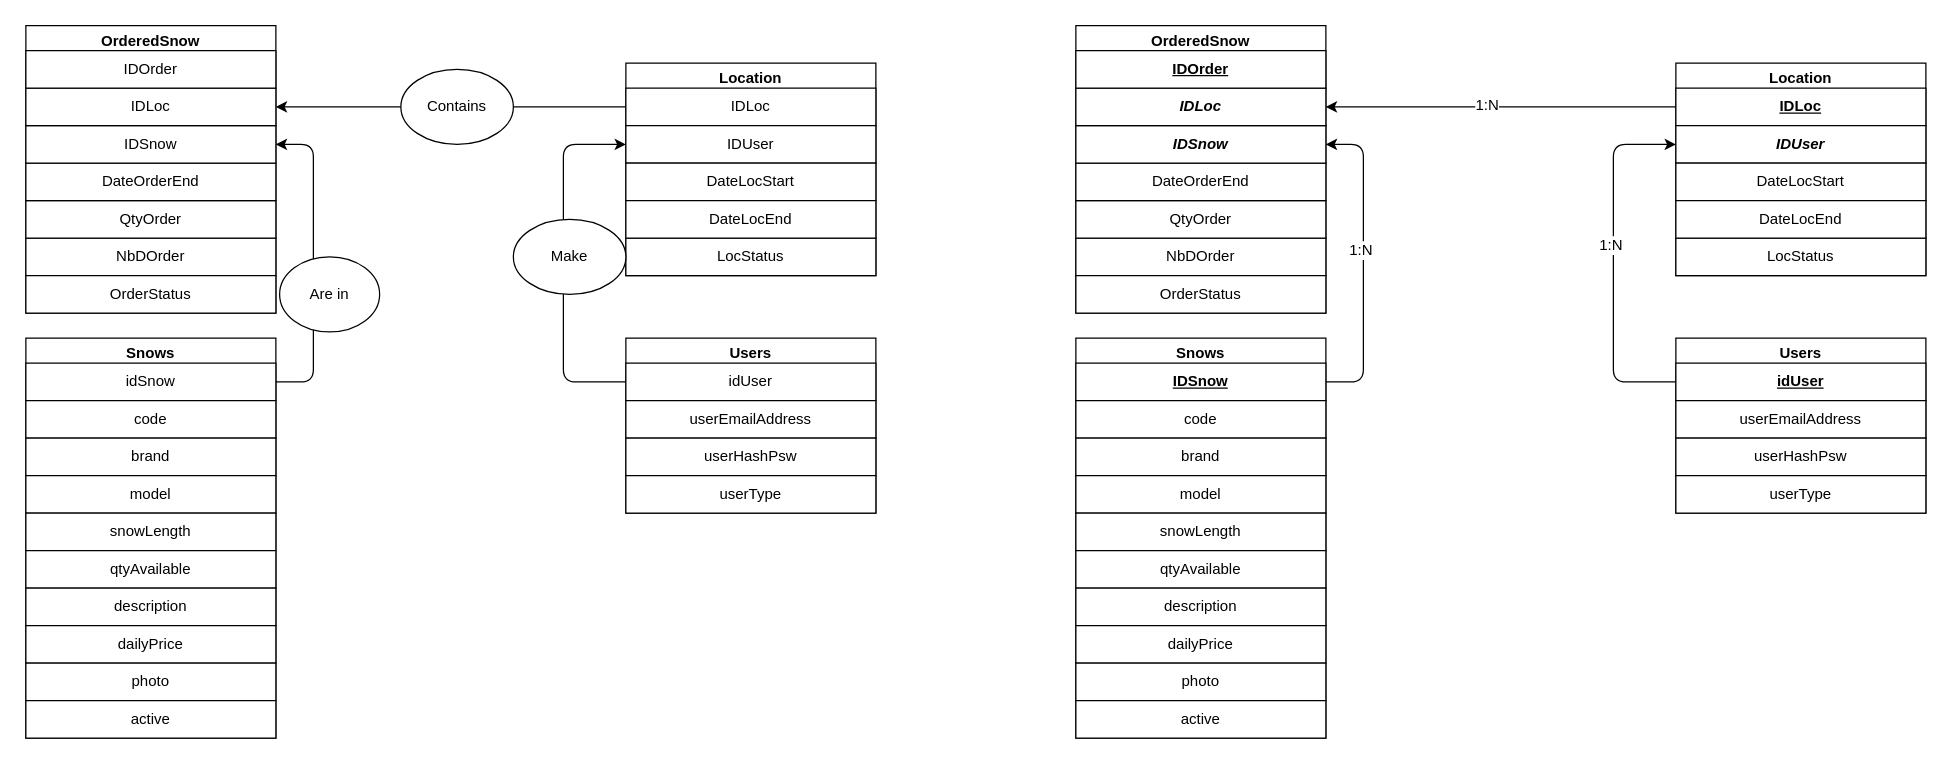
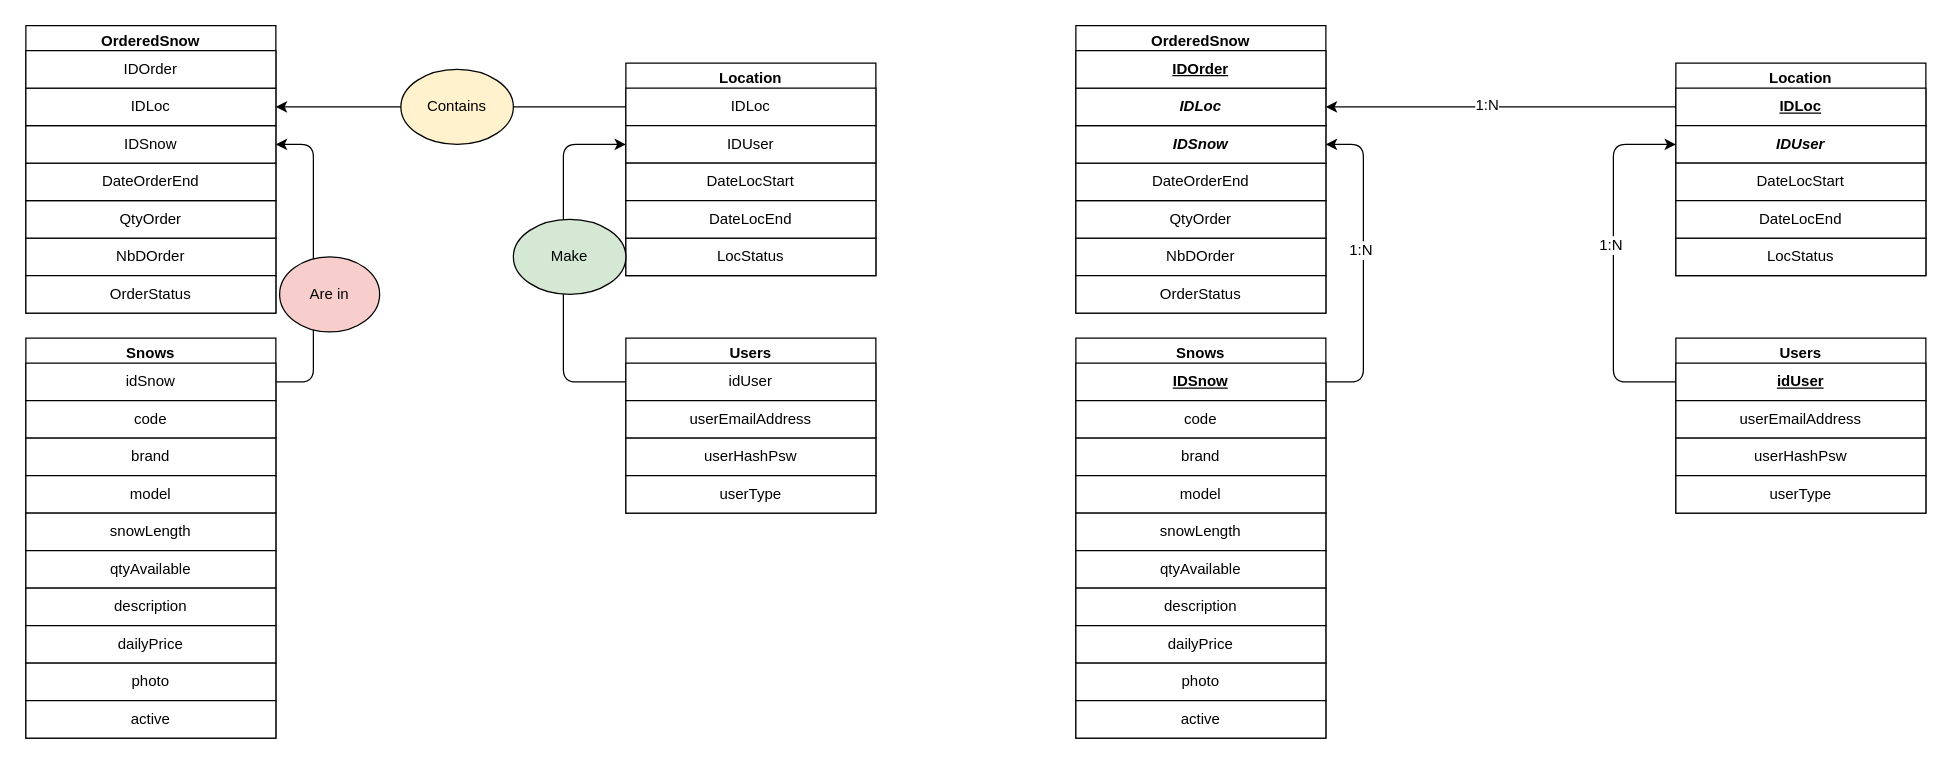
node "Contains": fillcolor #ffffff -> #fff2cc
node "Make": fillcolor #ffffff -> #d5e8d4
node "Are in": fillcolor #ffffff -> #f8cecc
